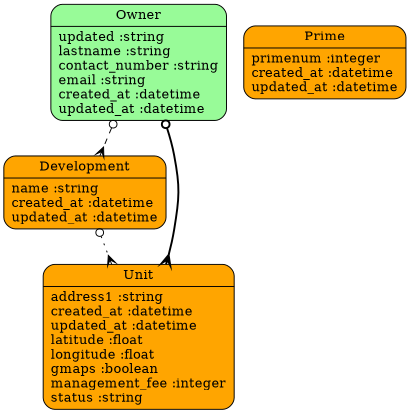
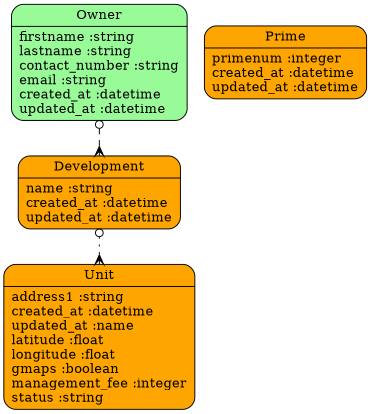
node "Owner": text "updated :string" -> "firstname :string"
edge "Owner" -- "Unit": removed
node "Unit": text "updated_at :datetime" -> "updated_at :name"
